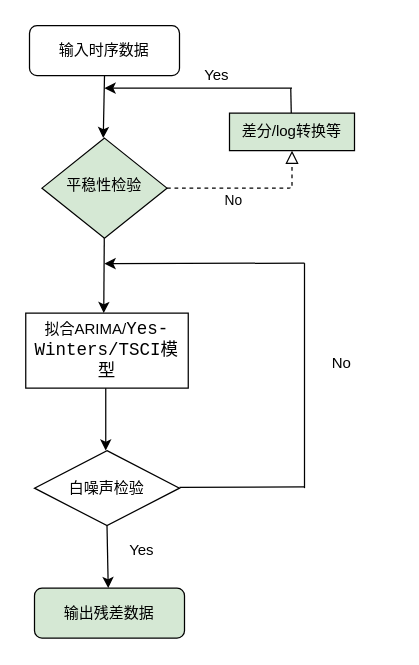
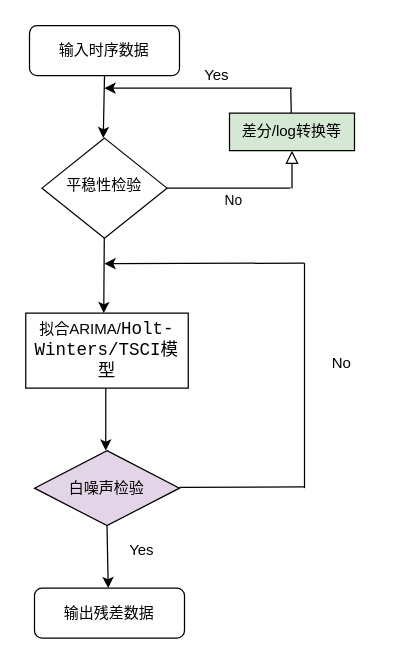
node "平稳性检验": fillcolor #d5e8d4 -> #ffffff
edge "平稳性检验" -> "差分/log转换等": style dashed -> solid
node "拟合ARIMA/Yes-Winters/TSCI模型": label "拟合ARIMA/Yes-Winters/TSCI模型" -> "拟合ARIMA/Holt-Winters/TSCI模型"
node "白噪声检验": fillcolor #ffffff -> #e1d5e7
node "输出残差数据": fillcolor #d5e8d4 -> #ffffff
